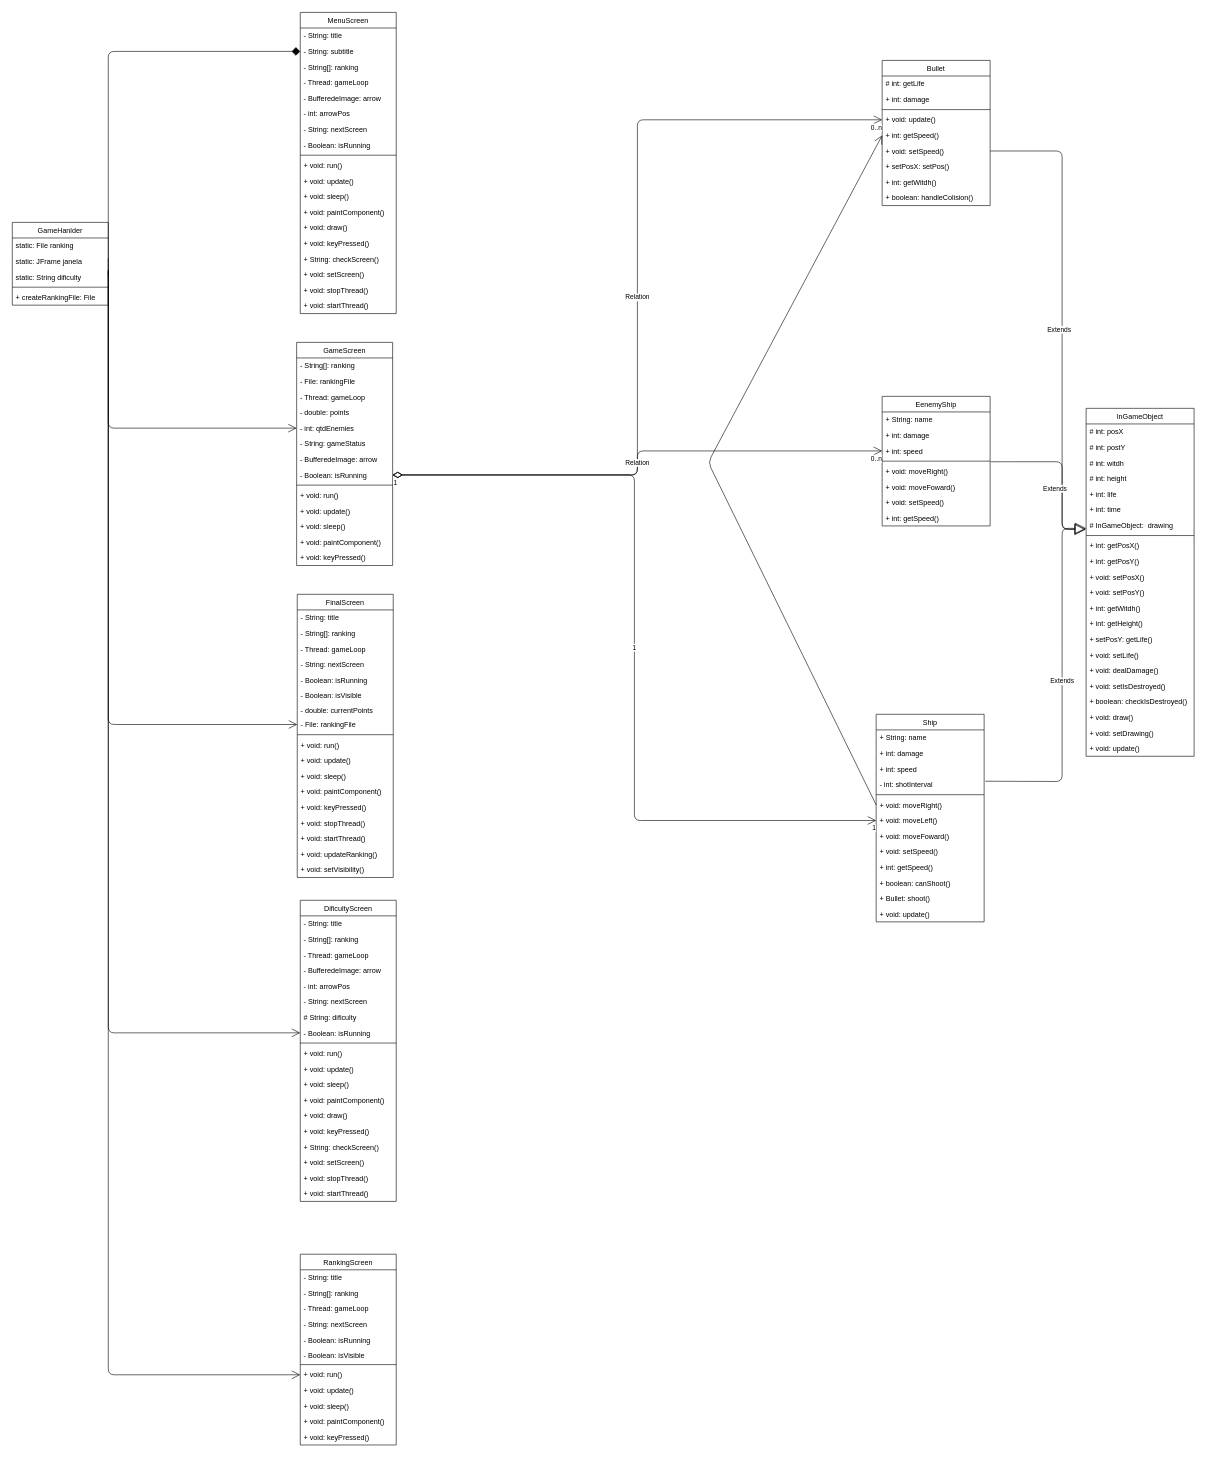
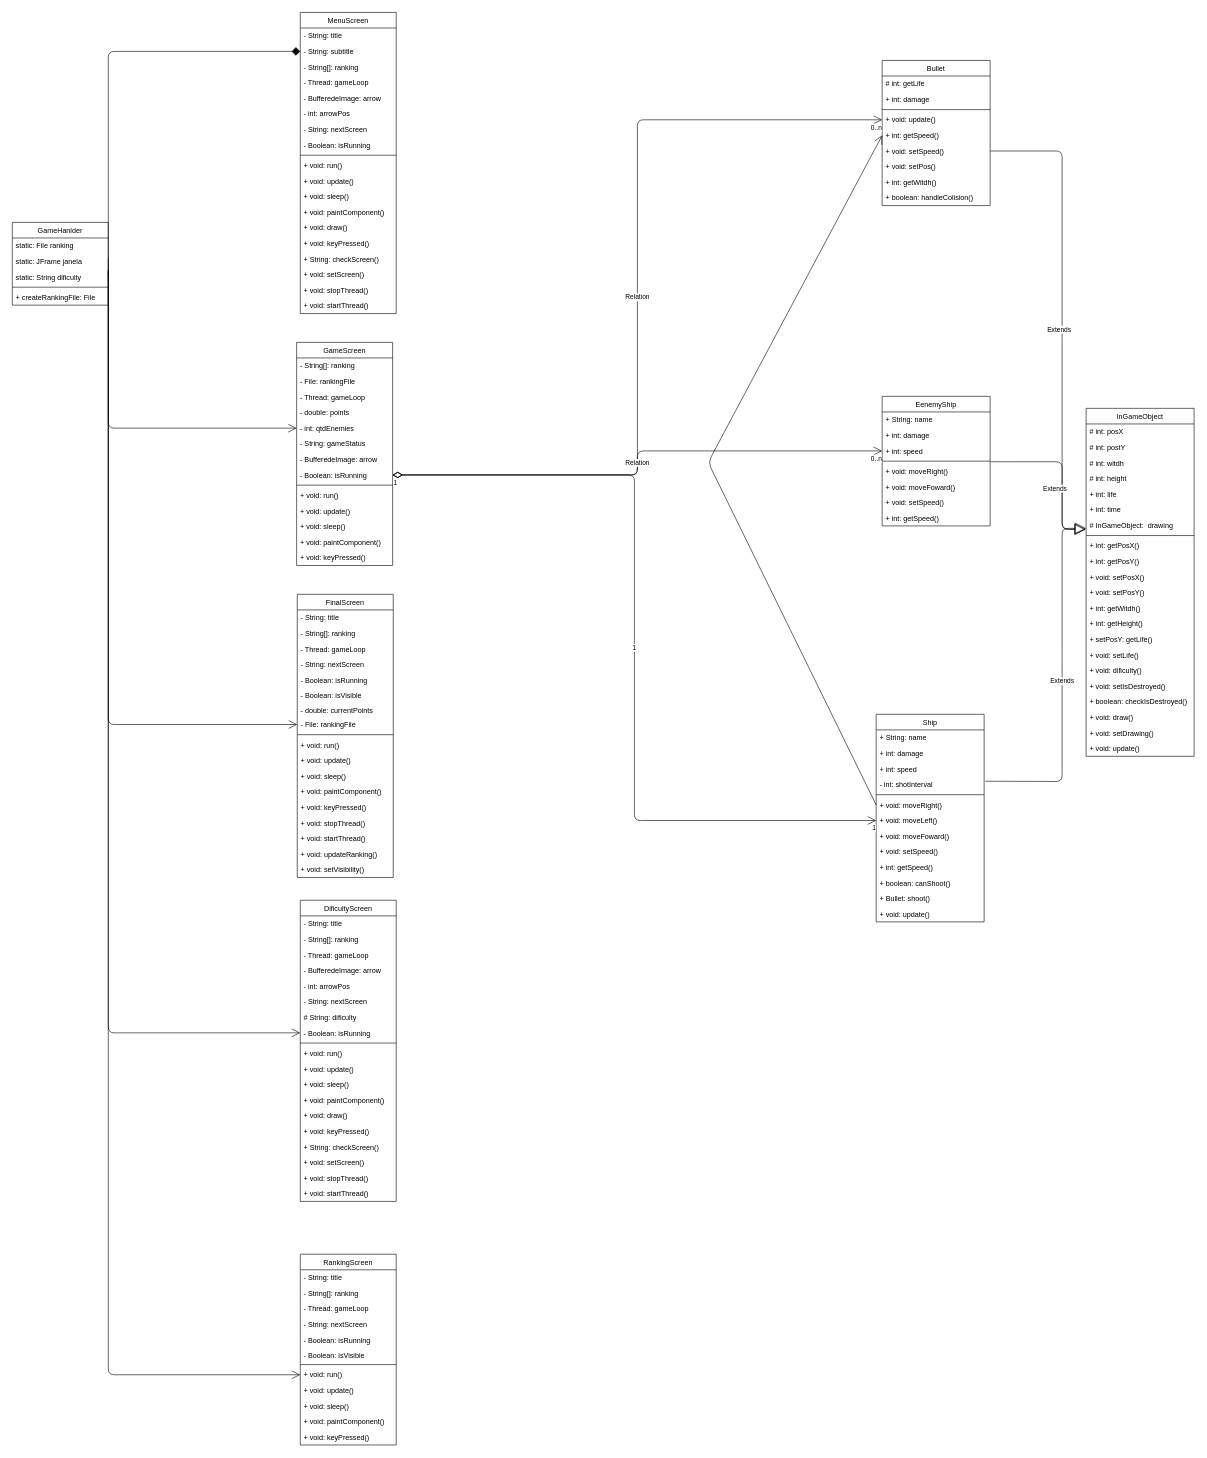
node "+ setPosX: setPos()": label "+ setPosX: setPos()" -> "+ void: setPos()"
node "+ void: dealDamage()": label "+ void: dealDamage()" -> "+ void: dificulty()"
